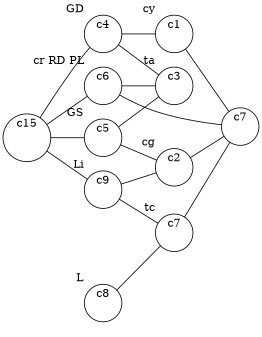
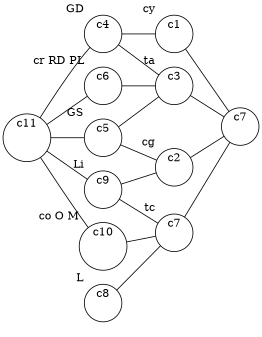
edge "c6 cr RD PL" -- "c7": now "c3 ta" -- "c7"
node "c15": label "c15" -> "c11"
node "c10 co O M": added
